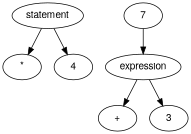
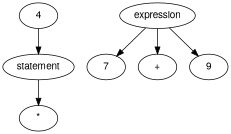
edge "statement" -> "4": reversed
edge "7" -> "expression": reversed
node "3": label "3" -> "9"
